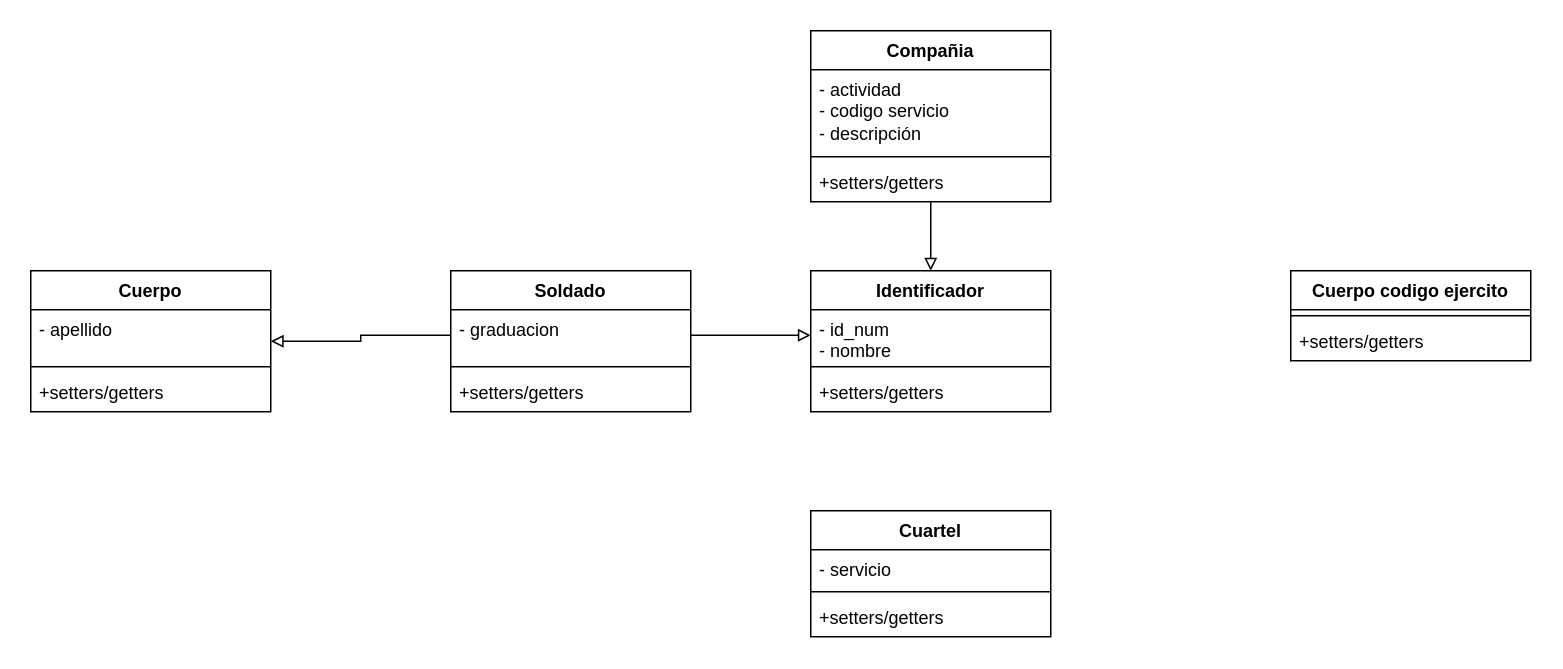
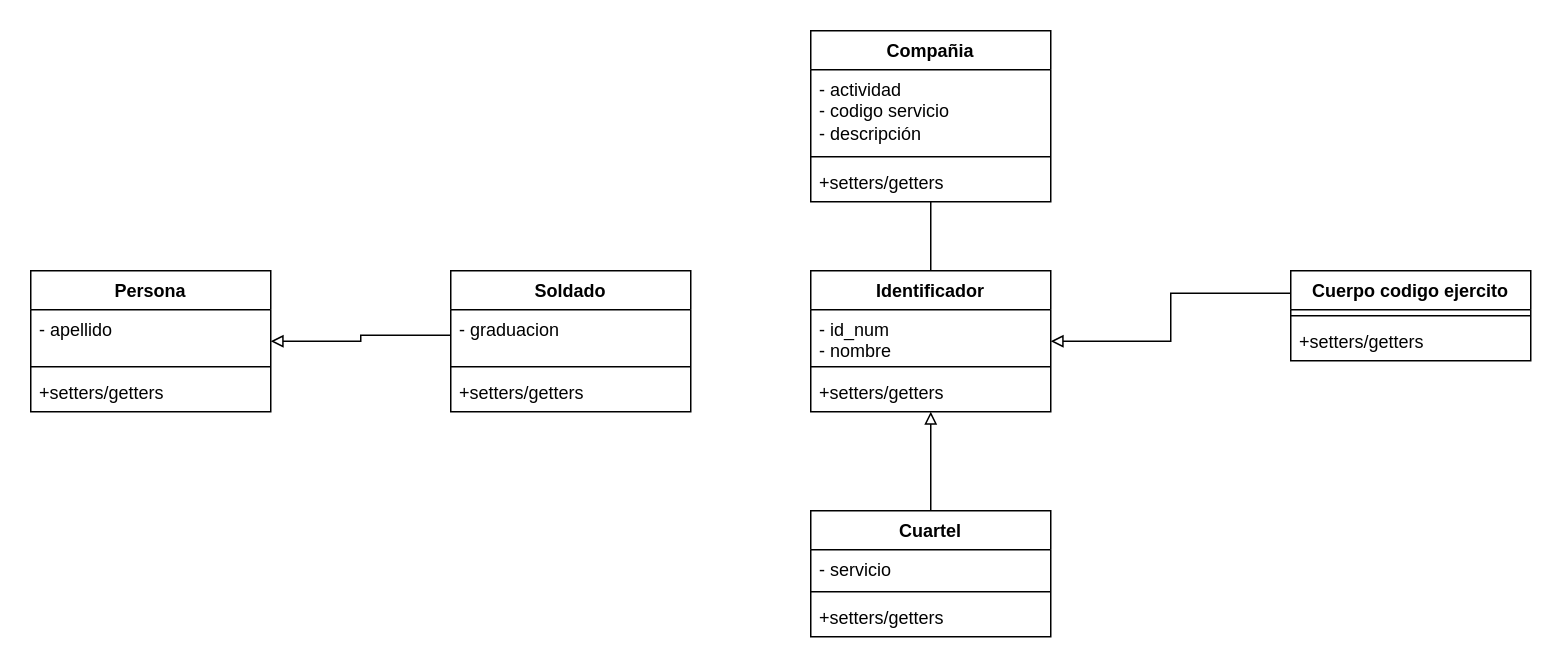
edge "Compañia" -> "Identificador": arrowhead block -> none
node "Cuerpo": label "Cuerpo" -> "Persona"
edge "Cuerpo codigo ejercito" -> "Identificador": added
edge "- graduacion" -> "- id_num - nombre": removed
edge "Cuartel" -> "Identificador": added
